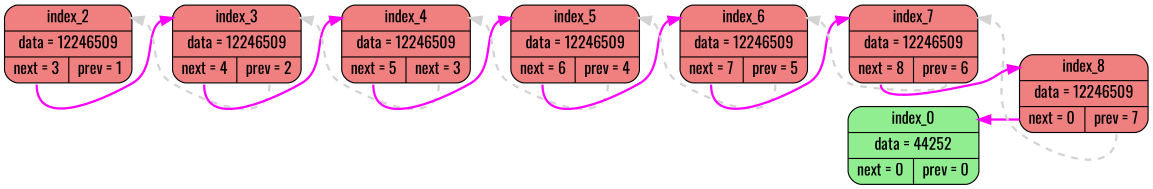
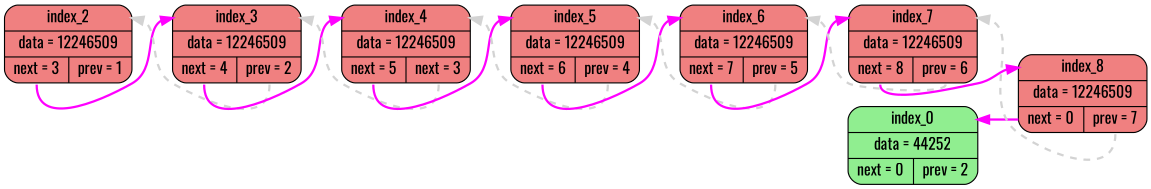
node "index_0": text "prev = 0" -> "prev = 2"
